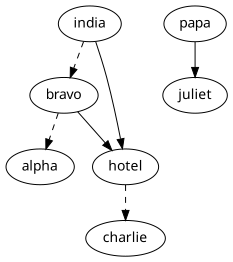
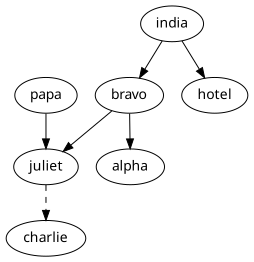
edge "india" -> "bravo": style dashed -> solid
edge "bravo" -> "alpha": style dashed -> solid
edge "bravo" -> "hotel": now "bravo" -> "juliet"
edge "hotel" -> "charlie": now "juliet" -> "charlie"
